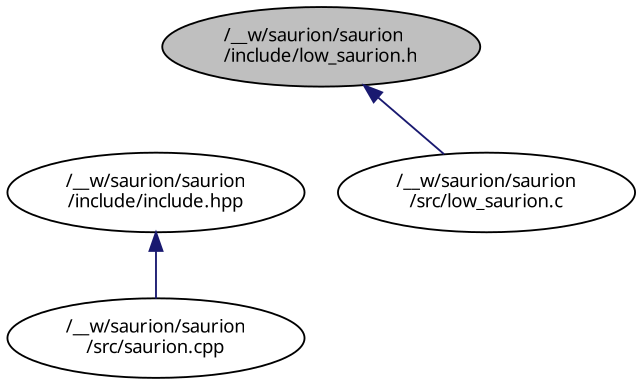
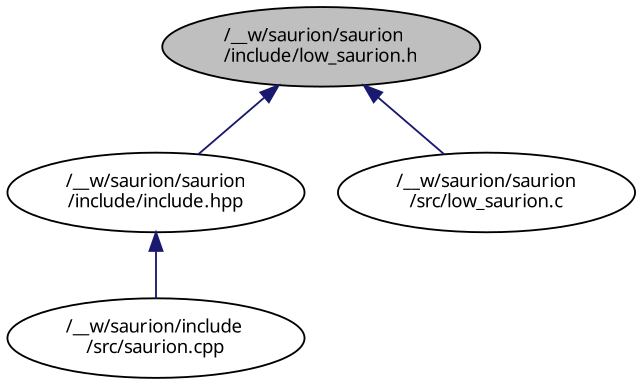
edge "/__w/saurion/saurion /include/include.hpp" -> "/__w/saurion/saurion /include/low_saurion.h": added
node "/__w/saurion/saurion /src/saurion.cpp": label "/__w/saurion/saurion /src/saurion.cpp" -> "/__w/saurion/include /src/saurion.cpp"
